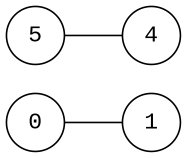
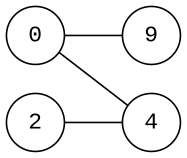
node "5": label "5" -> "2"
edge "0" -- "4": added
node "1": label "1" -> "9"
